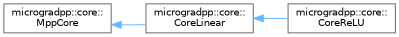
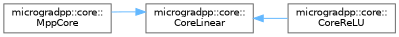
edge "microgradpp::core:: CoreLinear" -> "microgradpp::core:: MppCore": reversed
